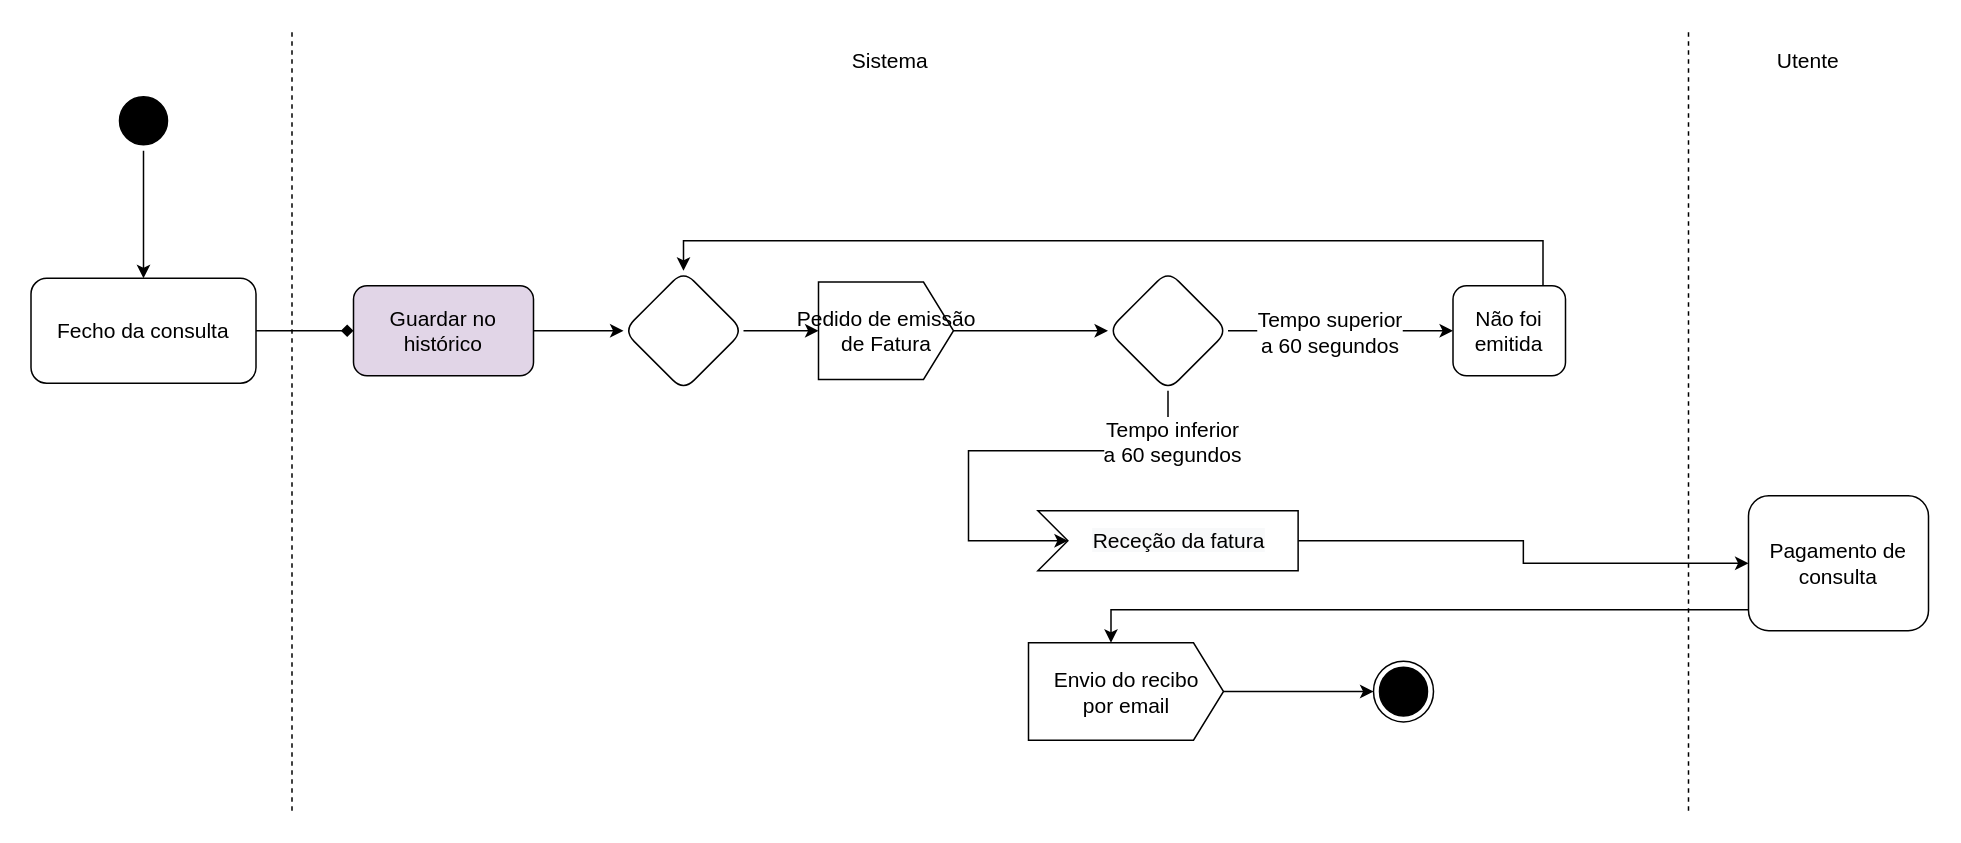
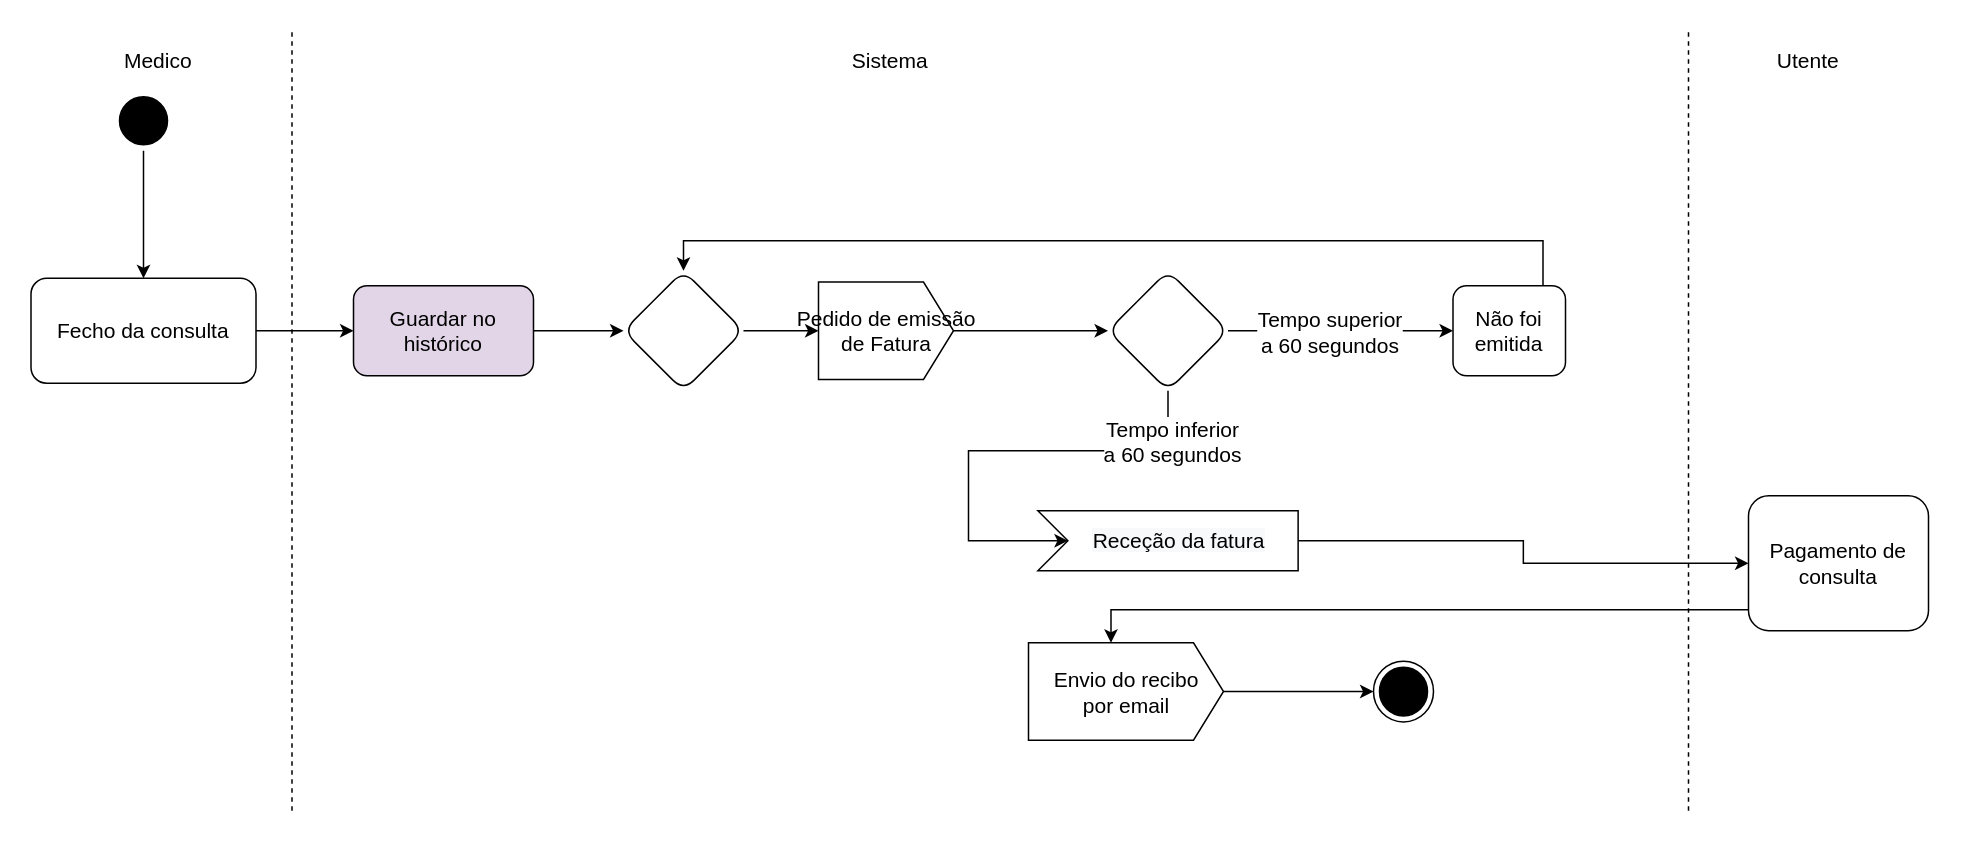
node "Medico": added
edge "Fecho da consulta" -> "Guardar no histórico": arrowhead diamond -> classic
